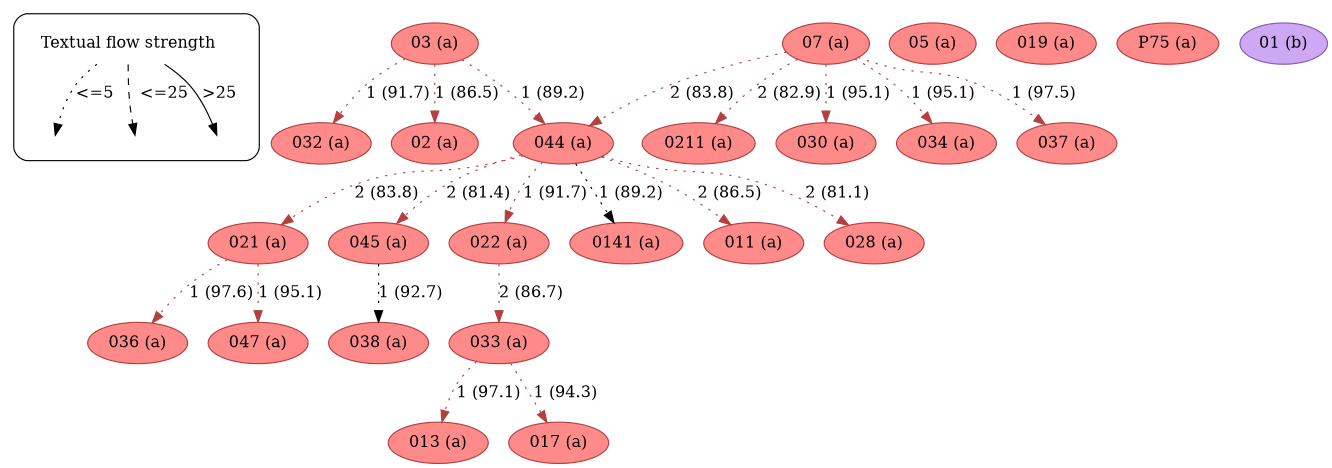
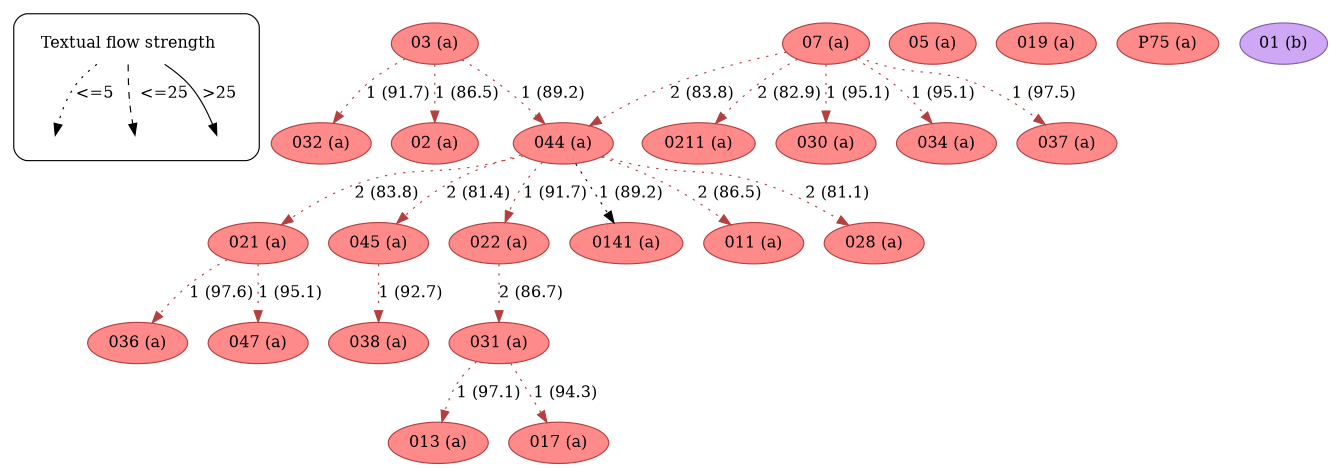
edge "045 (a)" -> "038 (a)": color black -> #b43f3f
node "033 (a)": label "033 (a)" -> "031 (a)"
